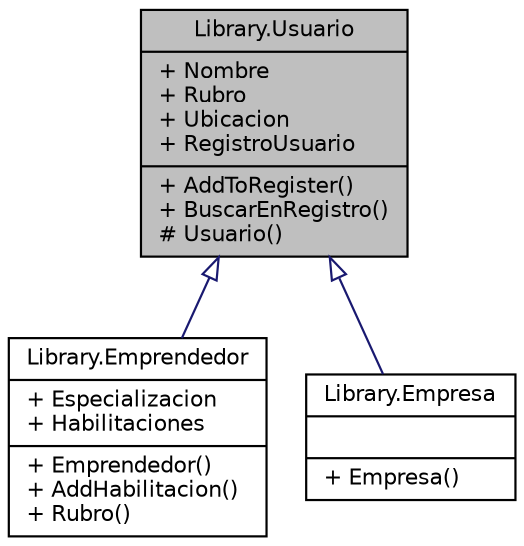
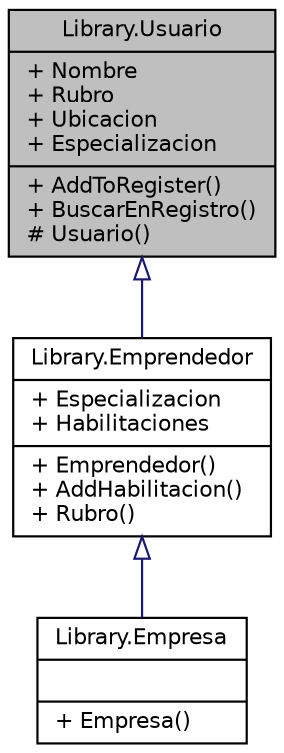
node "Library.Usuario": text "+ RegistroUsuario" -> "+ Especializacion"
edge "Library.Empresa" -> "Library.Usuario": now "Library.Empresa" -> "Library.Emprendedor"
